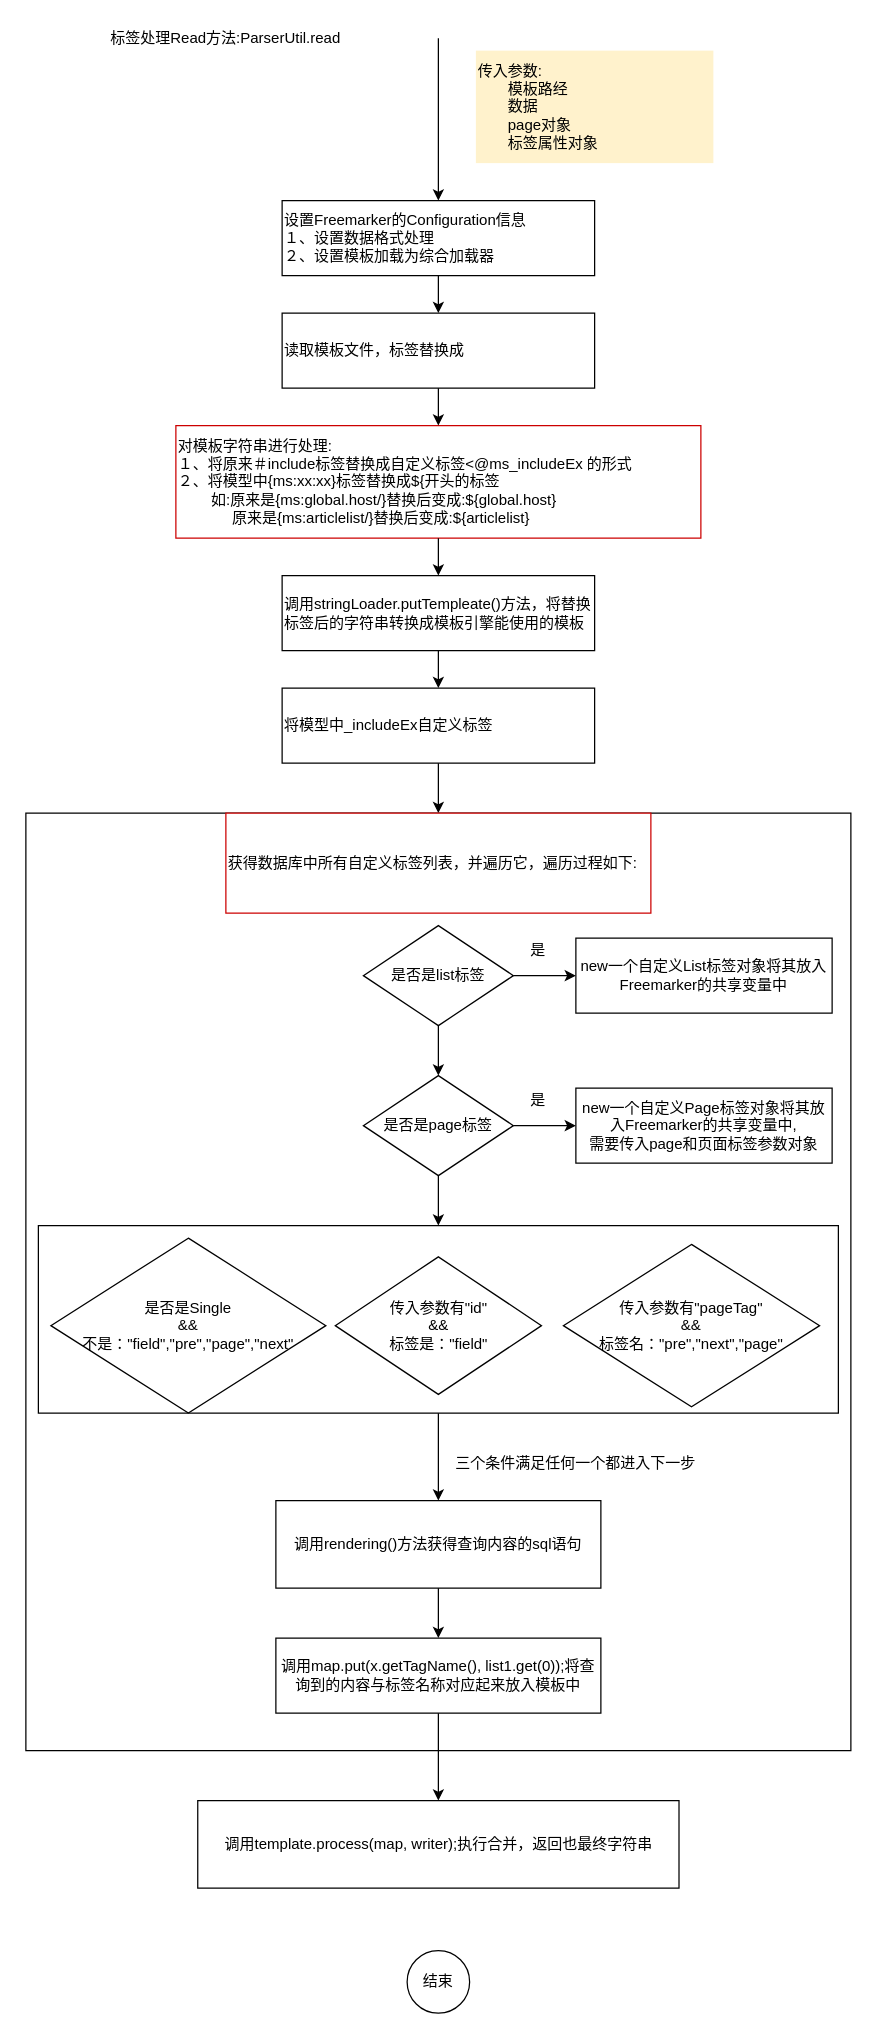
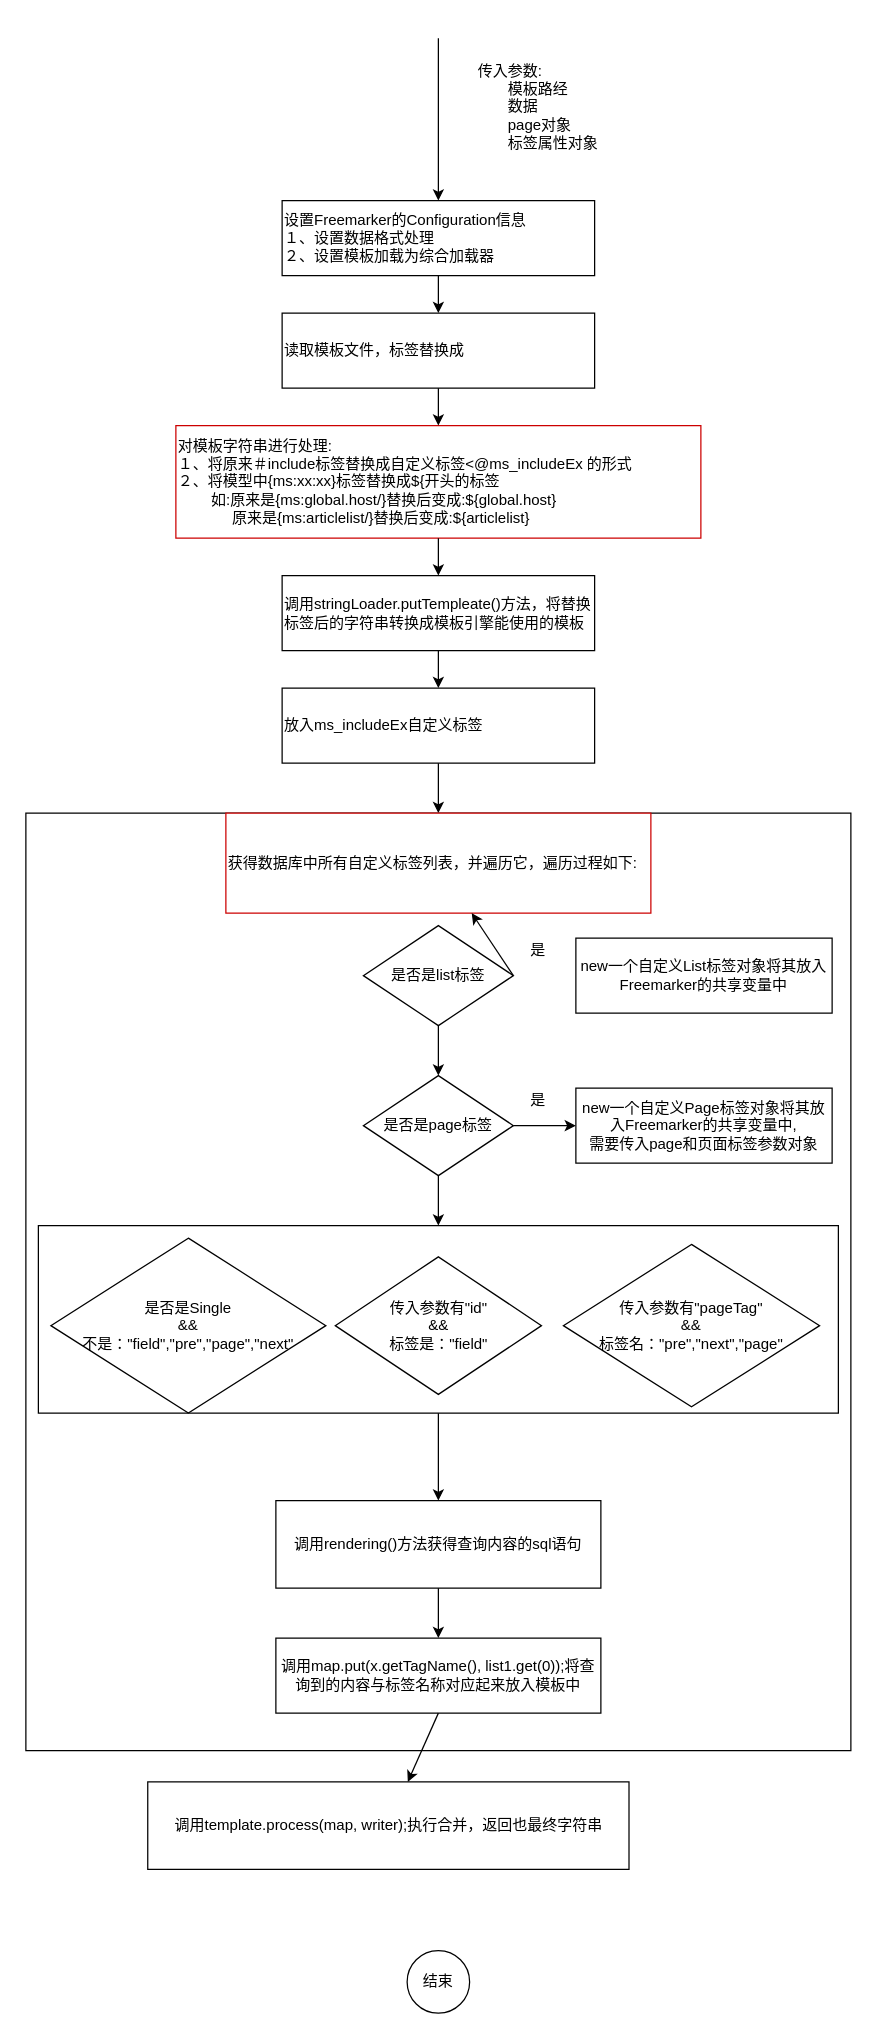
node "标签处理Read方法:ParserUtil.read": removed
node "传入参数: 模板路经 数据 page对象 标签属性对象": fillcolor #fff2cc -> #ffffff
node "将模型中_includeEx自定义标签": label "将模型中_includeEx自定义标签" -> "放入ms_includeEx自定义标签"
edge "是否是list标签" -> "new一个自定义List标签对象将其放入Freemarker的共享变量中": now "是否是list标签" -> "获得数据库中所有自定义标签列表，并遍历它，遍历过程如下:"
node "三个条件满足任何一个都进入下一步": removed
node "调用template.process(map, writer);执行合并，返回也最终字符串": moved (438, 1844) -> (388, 1826)
